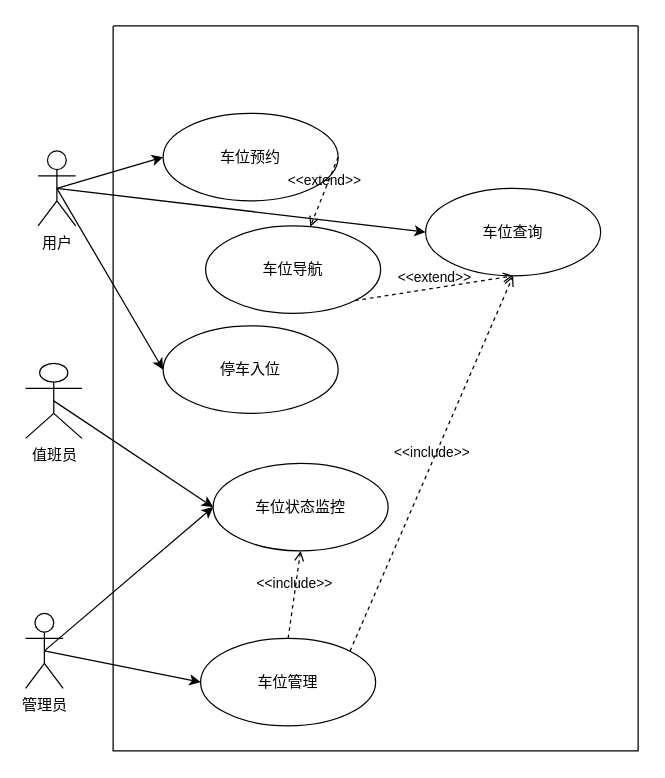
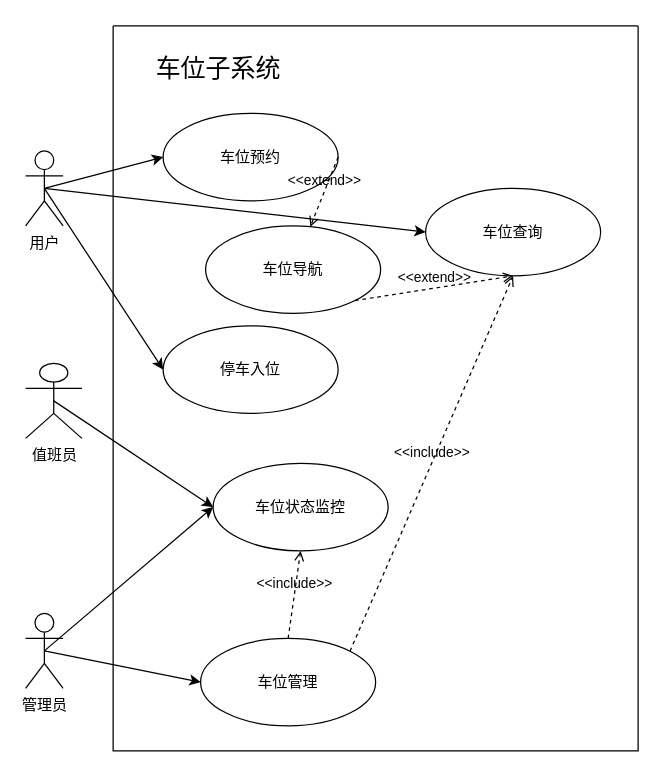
node "车位子系统": added
node "用户": moved (57, 188) -> (44, 188)
